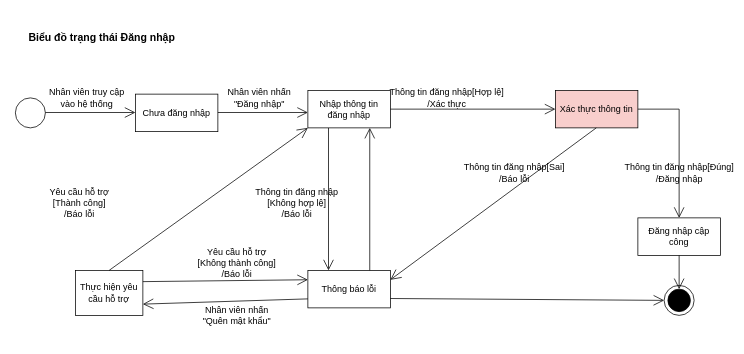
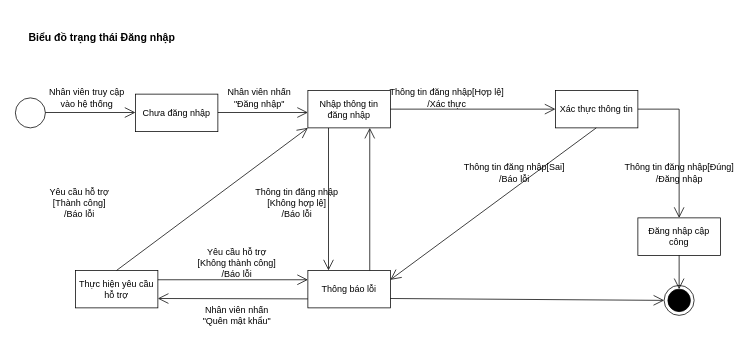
node "Xác thực thông tin": fillcolor #f8cecc -> #ffffff
node "Thực hiện yêu cầu hỗ trợ": size 68x45 -> 83x38
